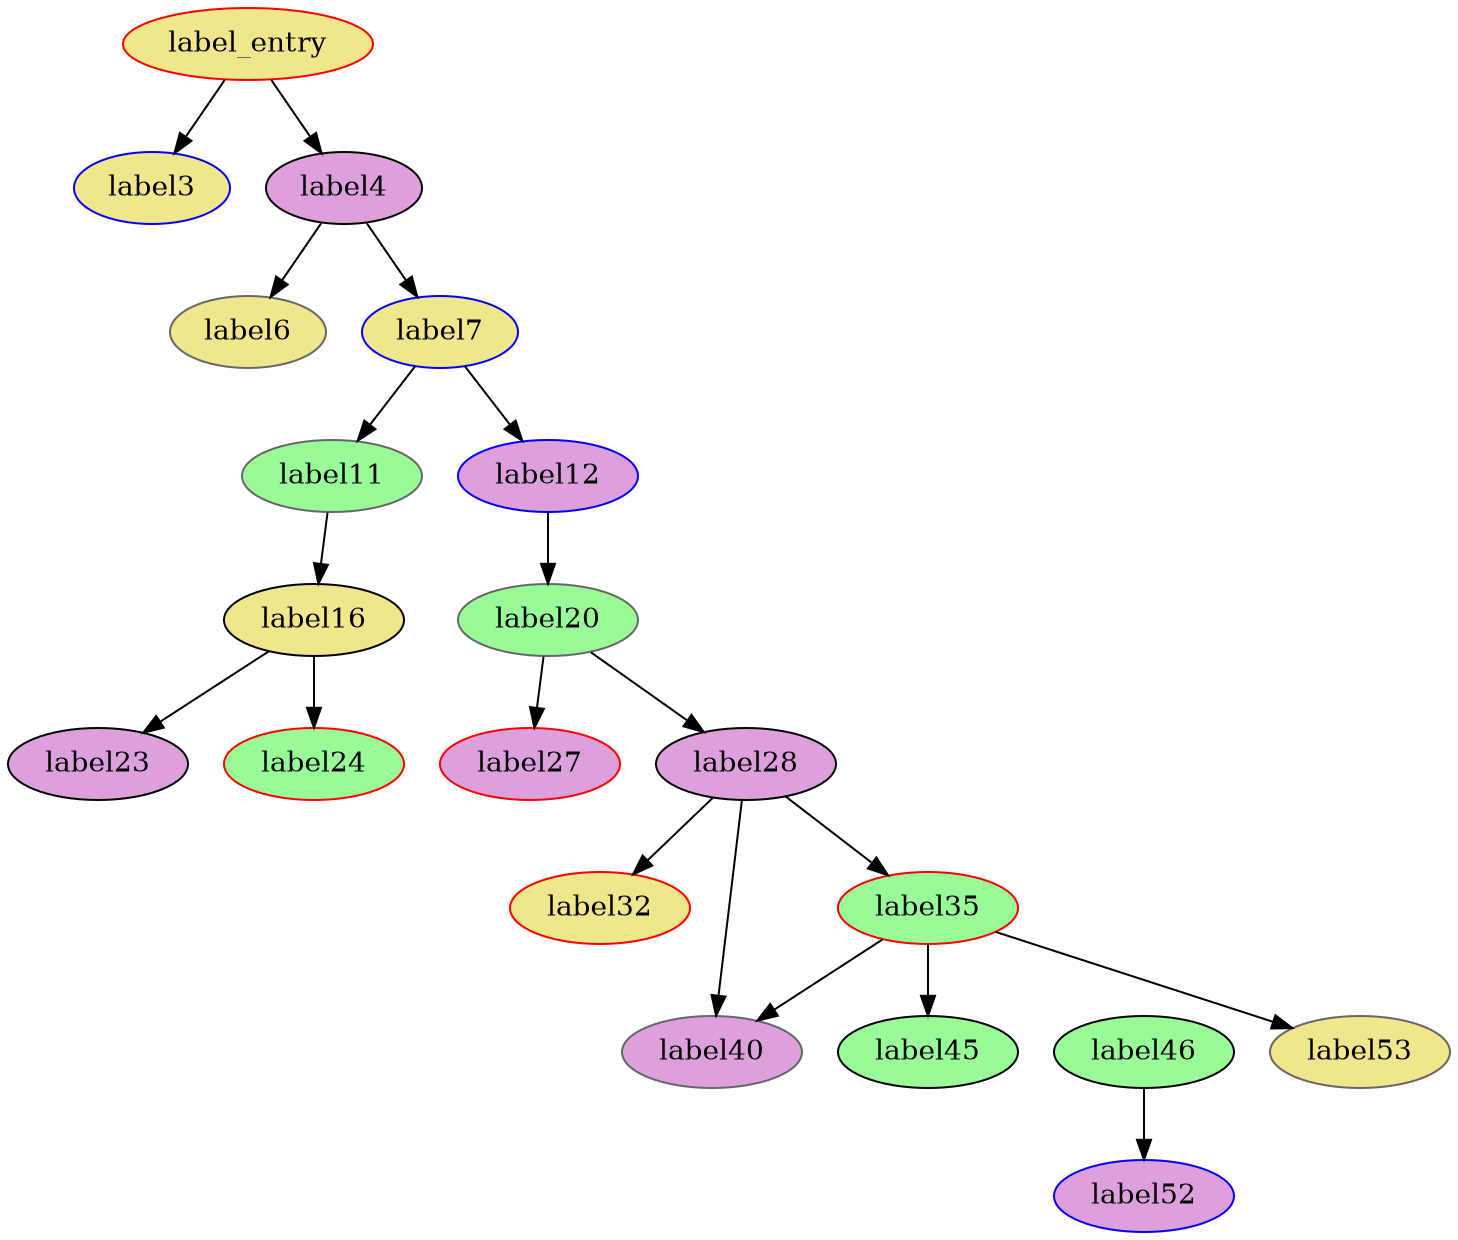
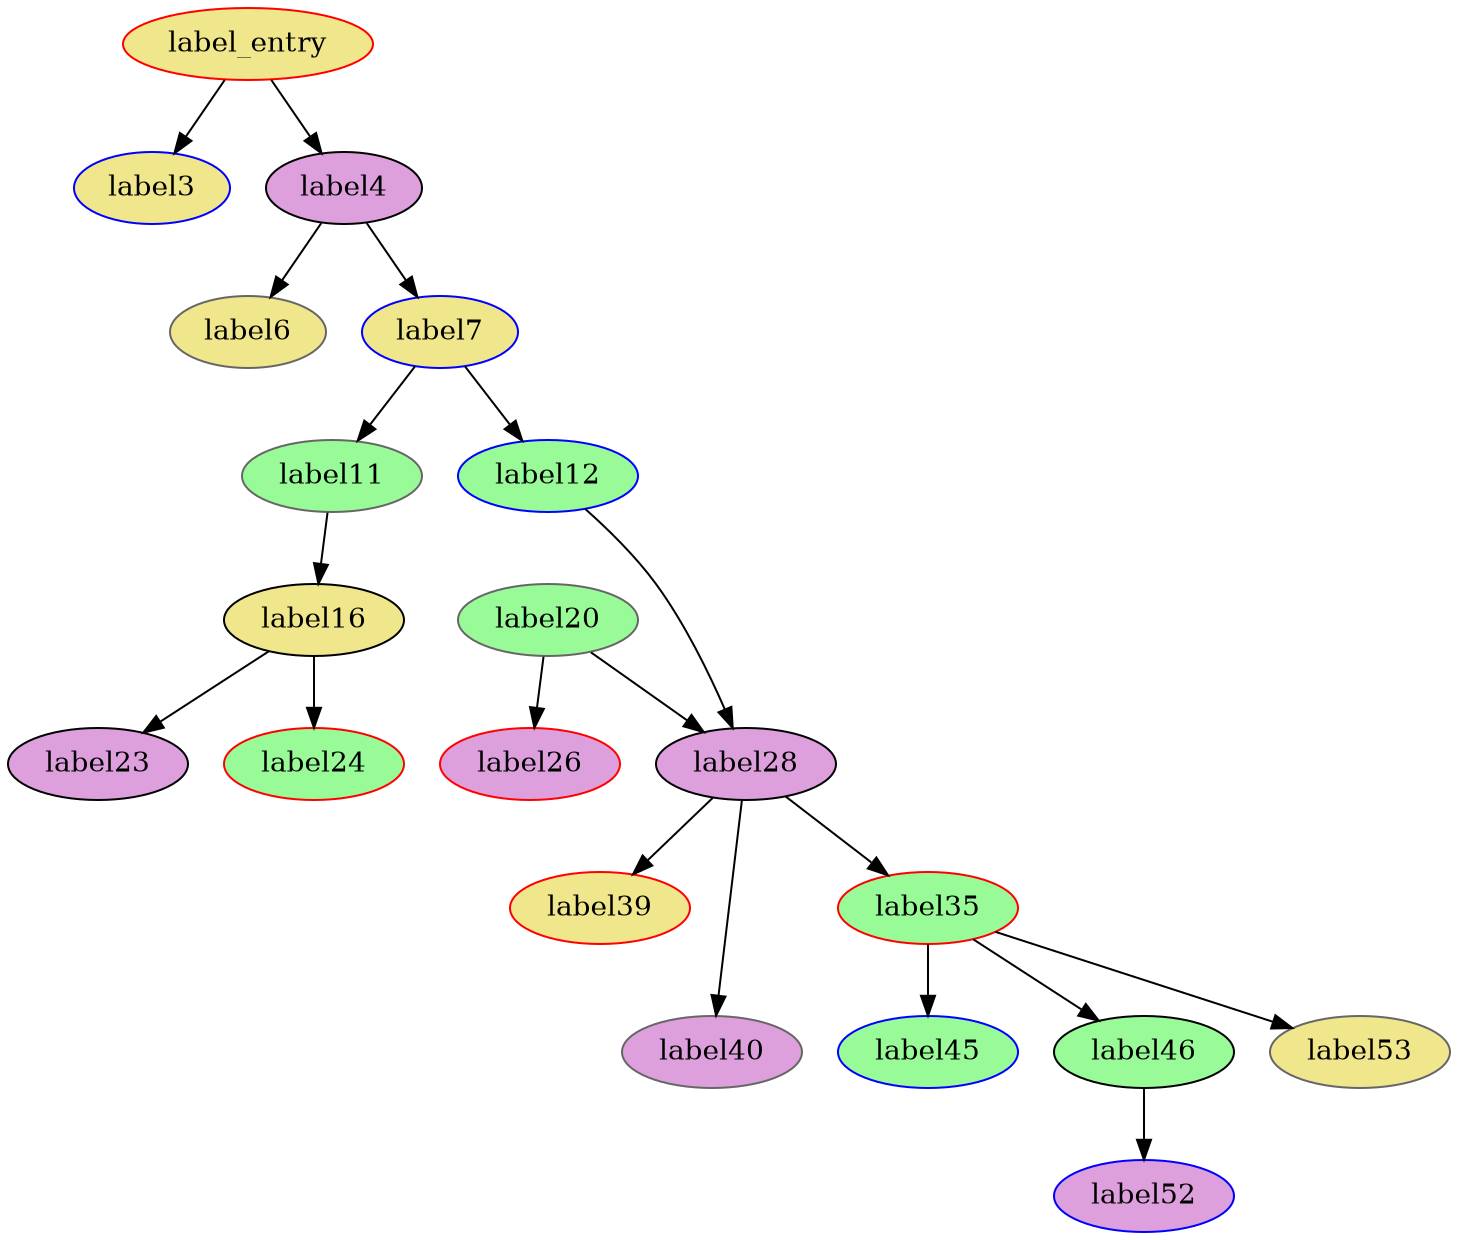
node "label12": fillcolor plum -> palegreen
edge "label12" -> "label20": now "label12" -> "label28"
node "label27": label "label27" -> "label26"
node "label32": label "label32" -> "label39"
edge "label35" -> "label40": now "label35" -> "label46"
node "label45": color black -> blue
